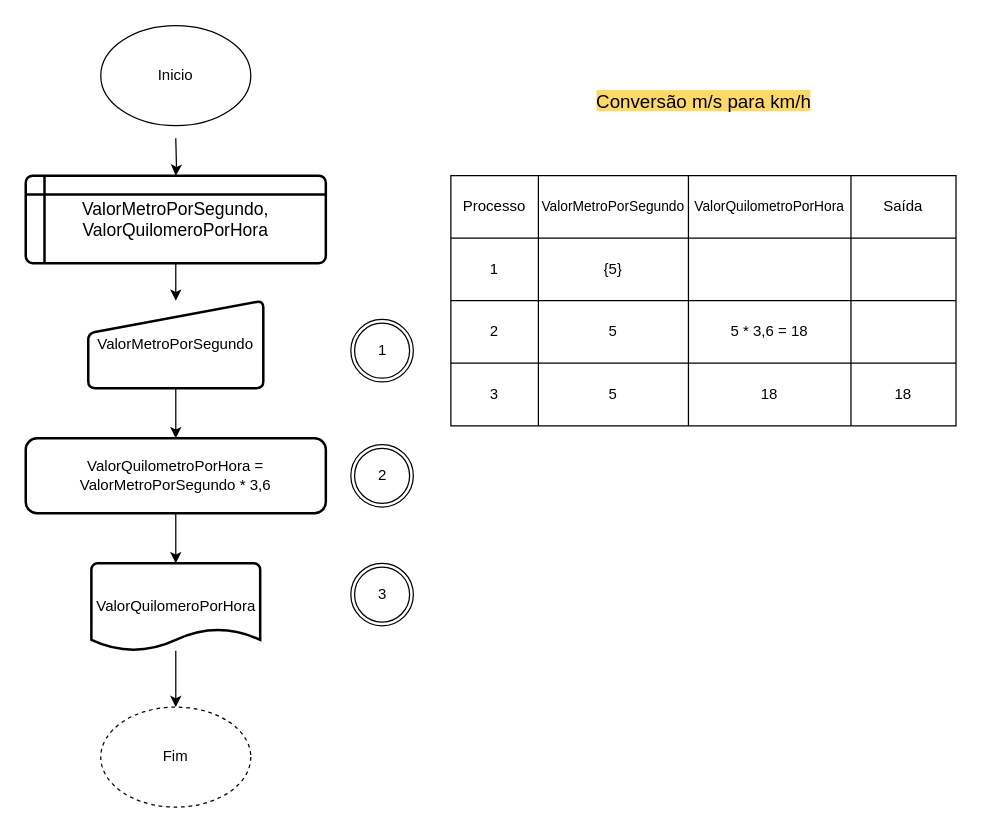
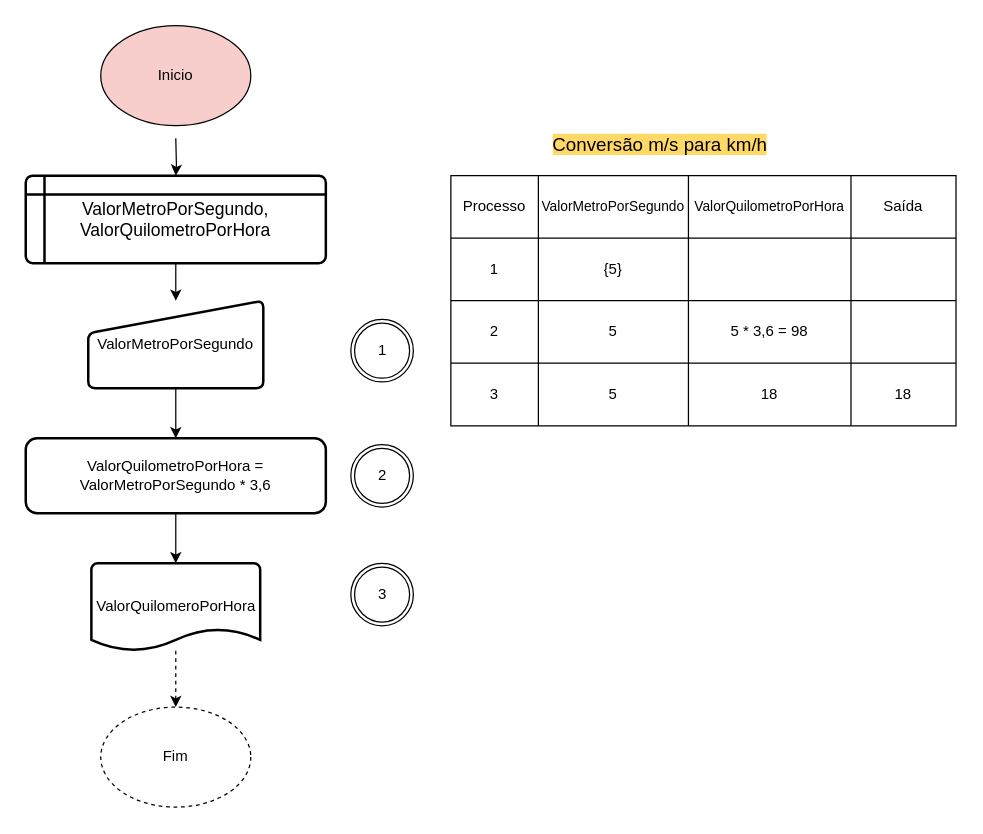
node "Inicio": fillcolor #ffffff -> #f8cecc
node "Conversão m/s para km/h": moved (703, 101) -> (659, 144)
node "ValorMetroPorSegundo, ValorQuilomeroPorHora": label "ValorMetroPorSegundo, ValorQuilomeroPorHora" -> "ValorMetroPorSegundo, ValorQuilometroPorHora"
node "5 * 3,6 = 18": label "5 * 3,6 = 18" -> "5 * 3,6 = 98"
edge "ValorQuilomeroPorHora" -> "Fim": style solid -> dashed
